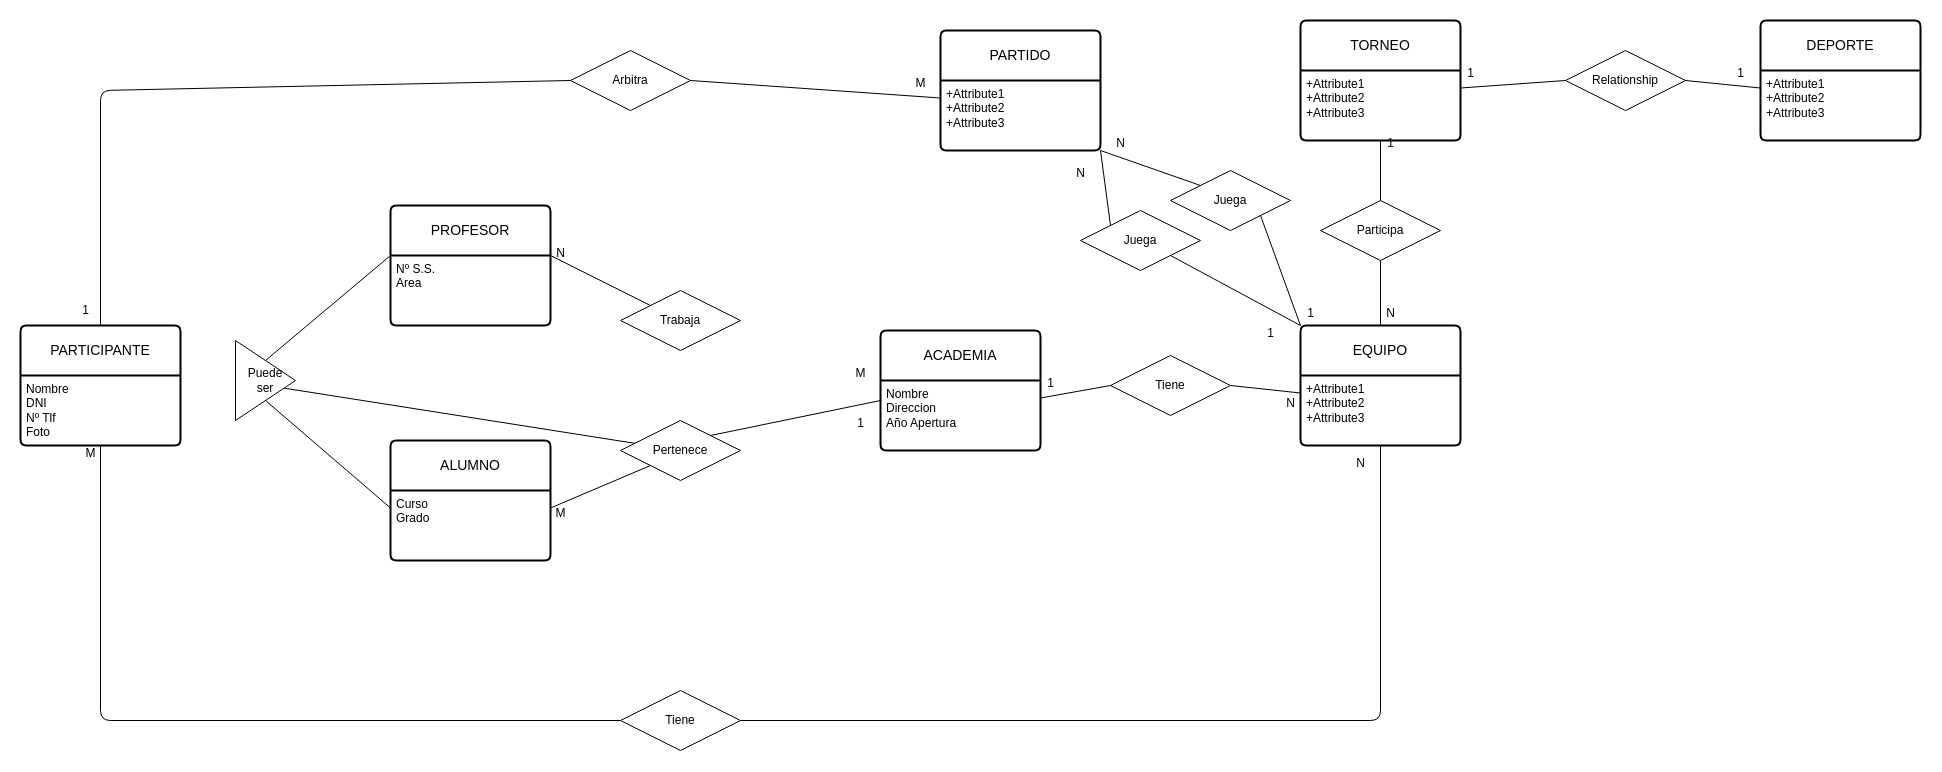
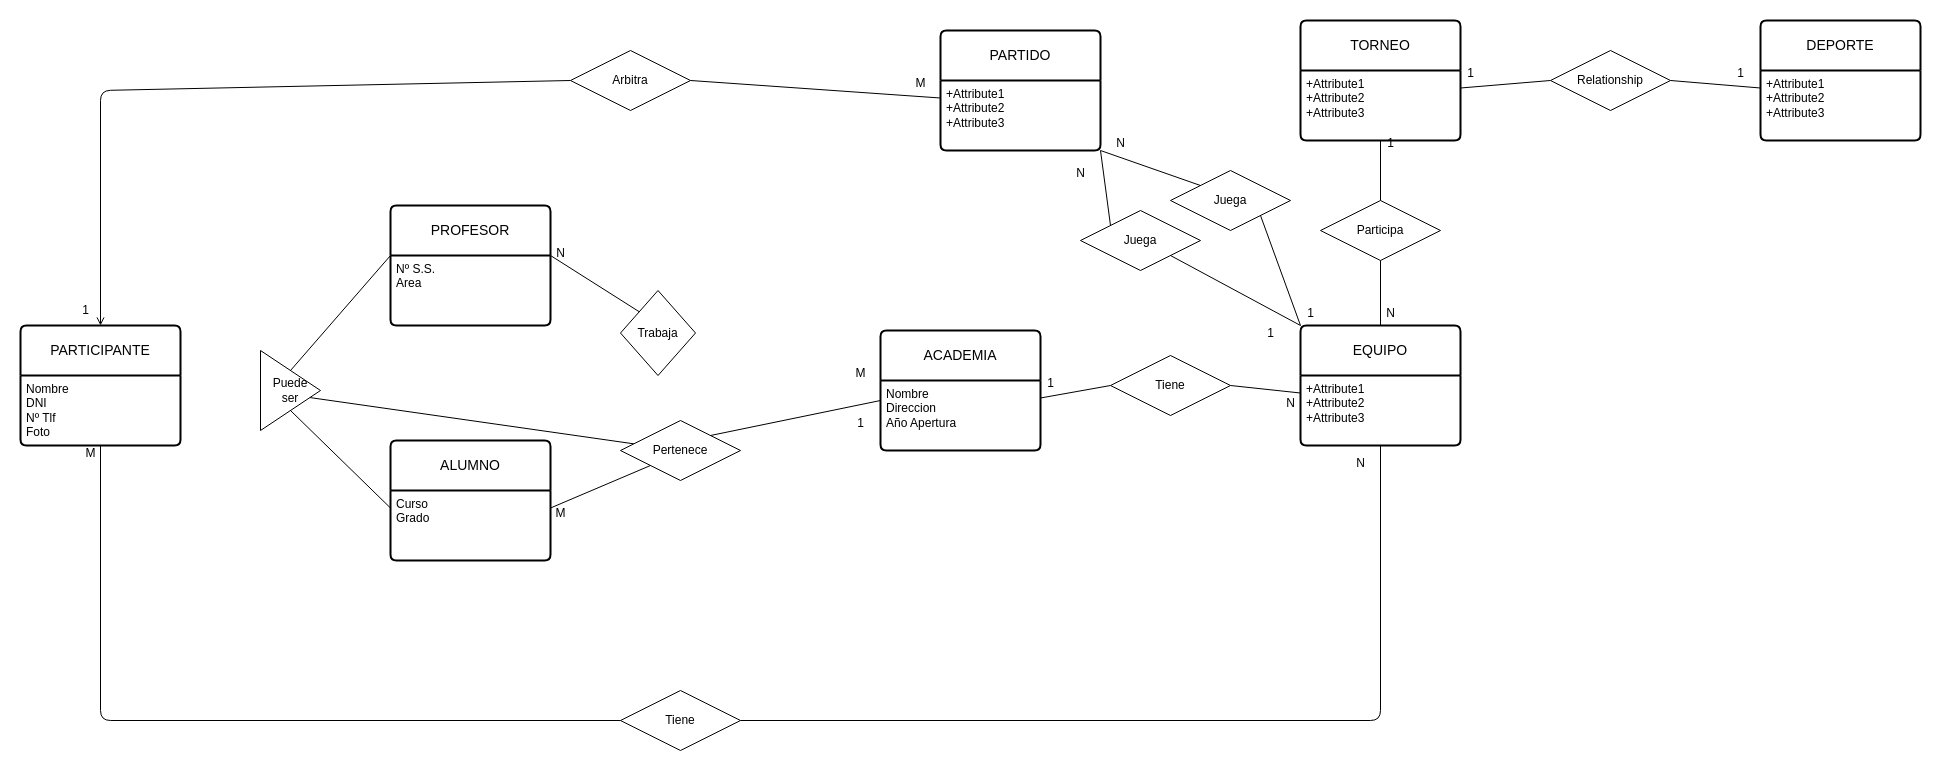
node "Relationship": moved (1626, 81) -> (1611, 81)
edge "Arbitra" -- "PARTICIPANTE": arrowhead none -> open
node "Trabaja": size 120x60 -> 75x85
node "Puede ser": moved (266, 381) -> (291, 391)
